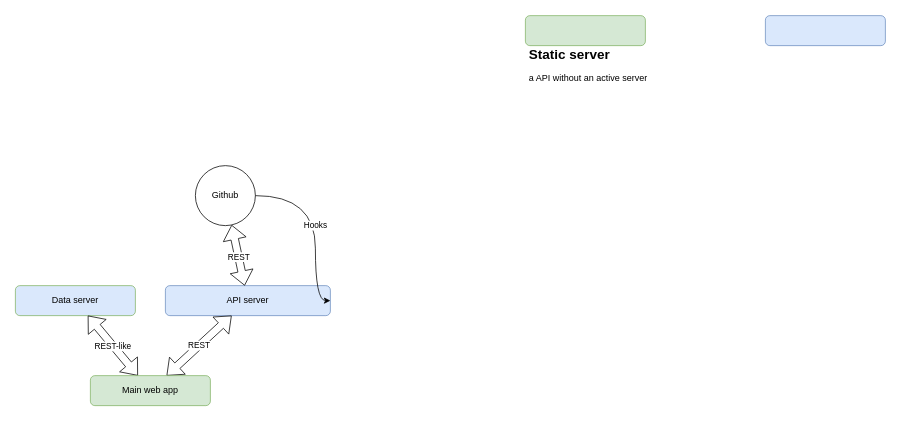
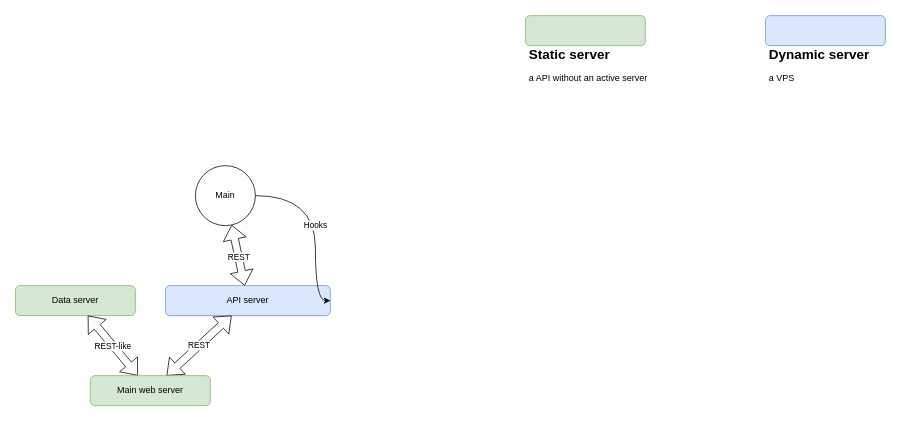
node "Dynamic servera VPS": added
node "Github": label "Github" -> "Main"
node "Data server": fillcolor #dae8fc -> #d5e8d4
node "Main web app": label "Main web app" -> "Main web server"
